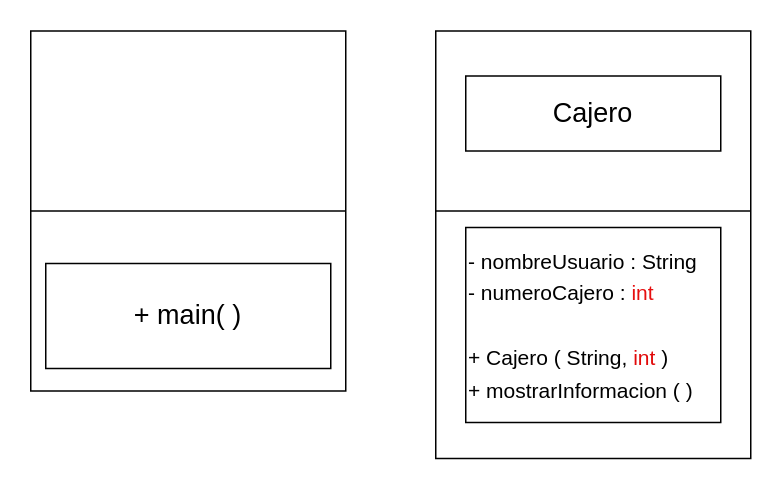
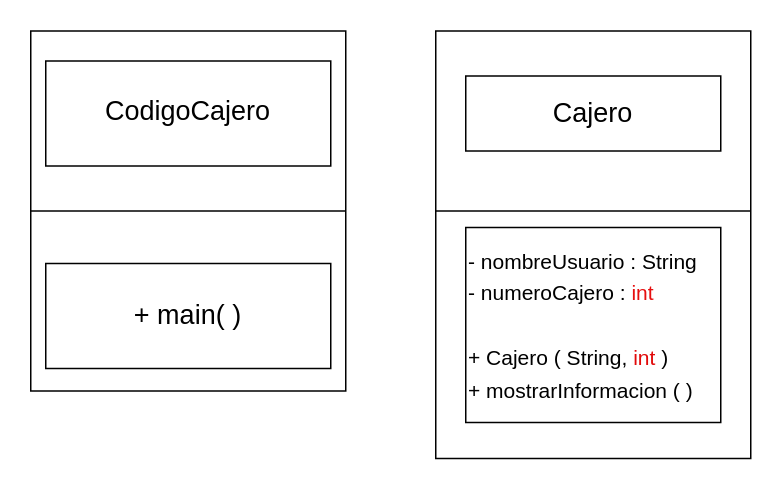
node "CodigoCajero": added
